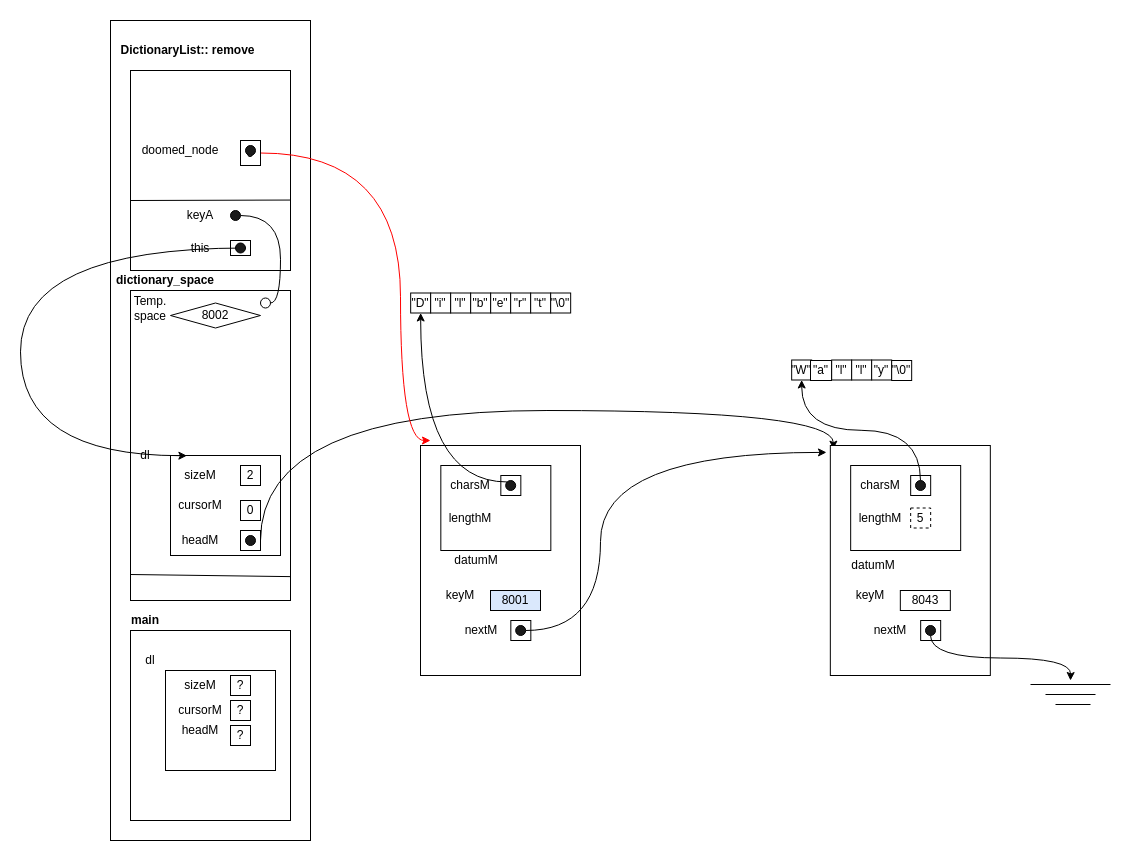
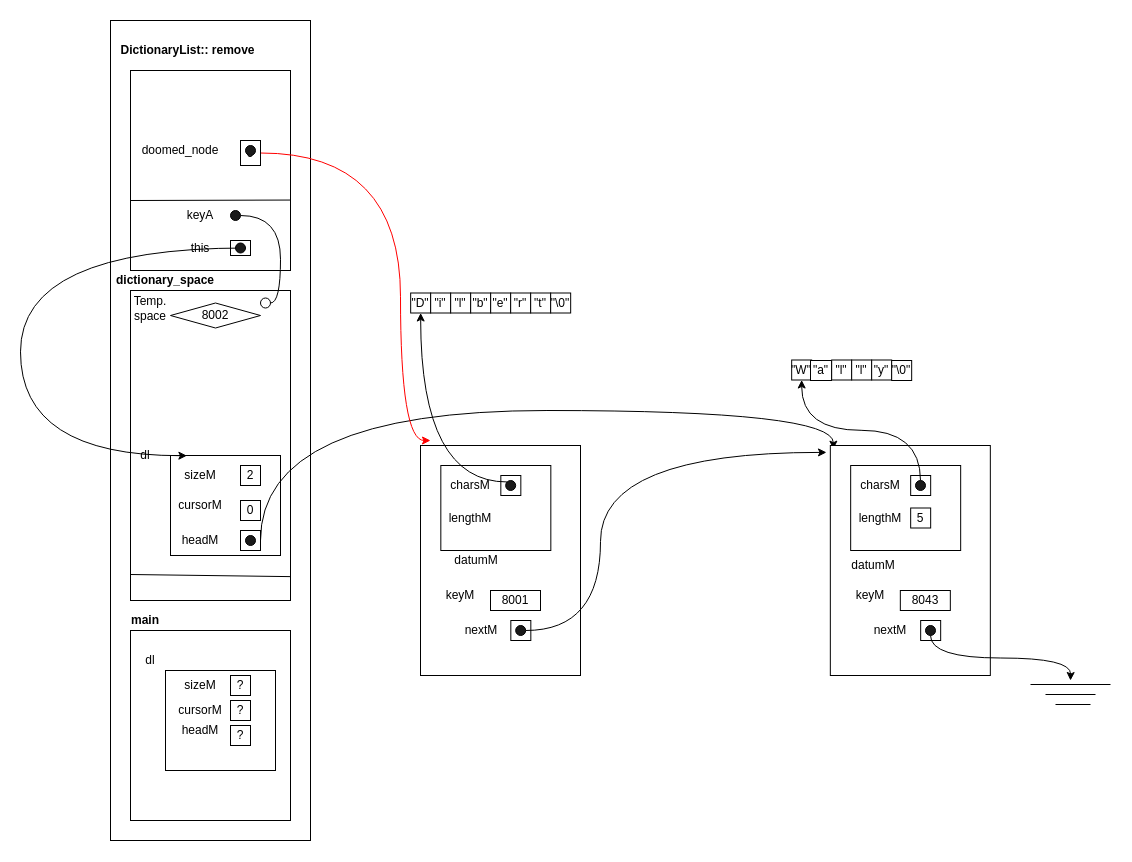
node "5": style dashed -> solid
node "8001": fillcolor #dae8fc -> #ffffff
